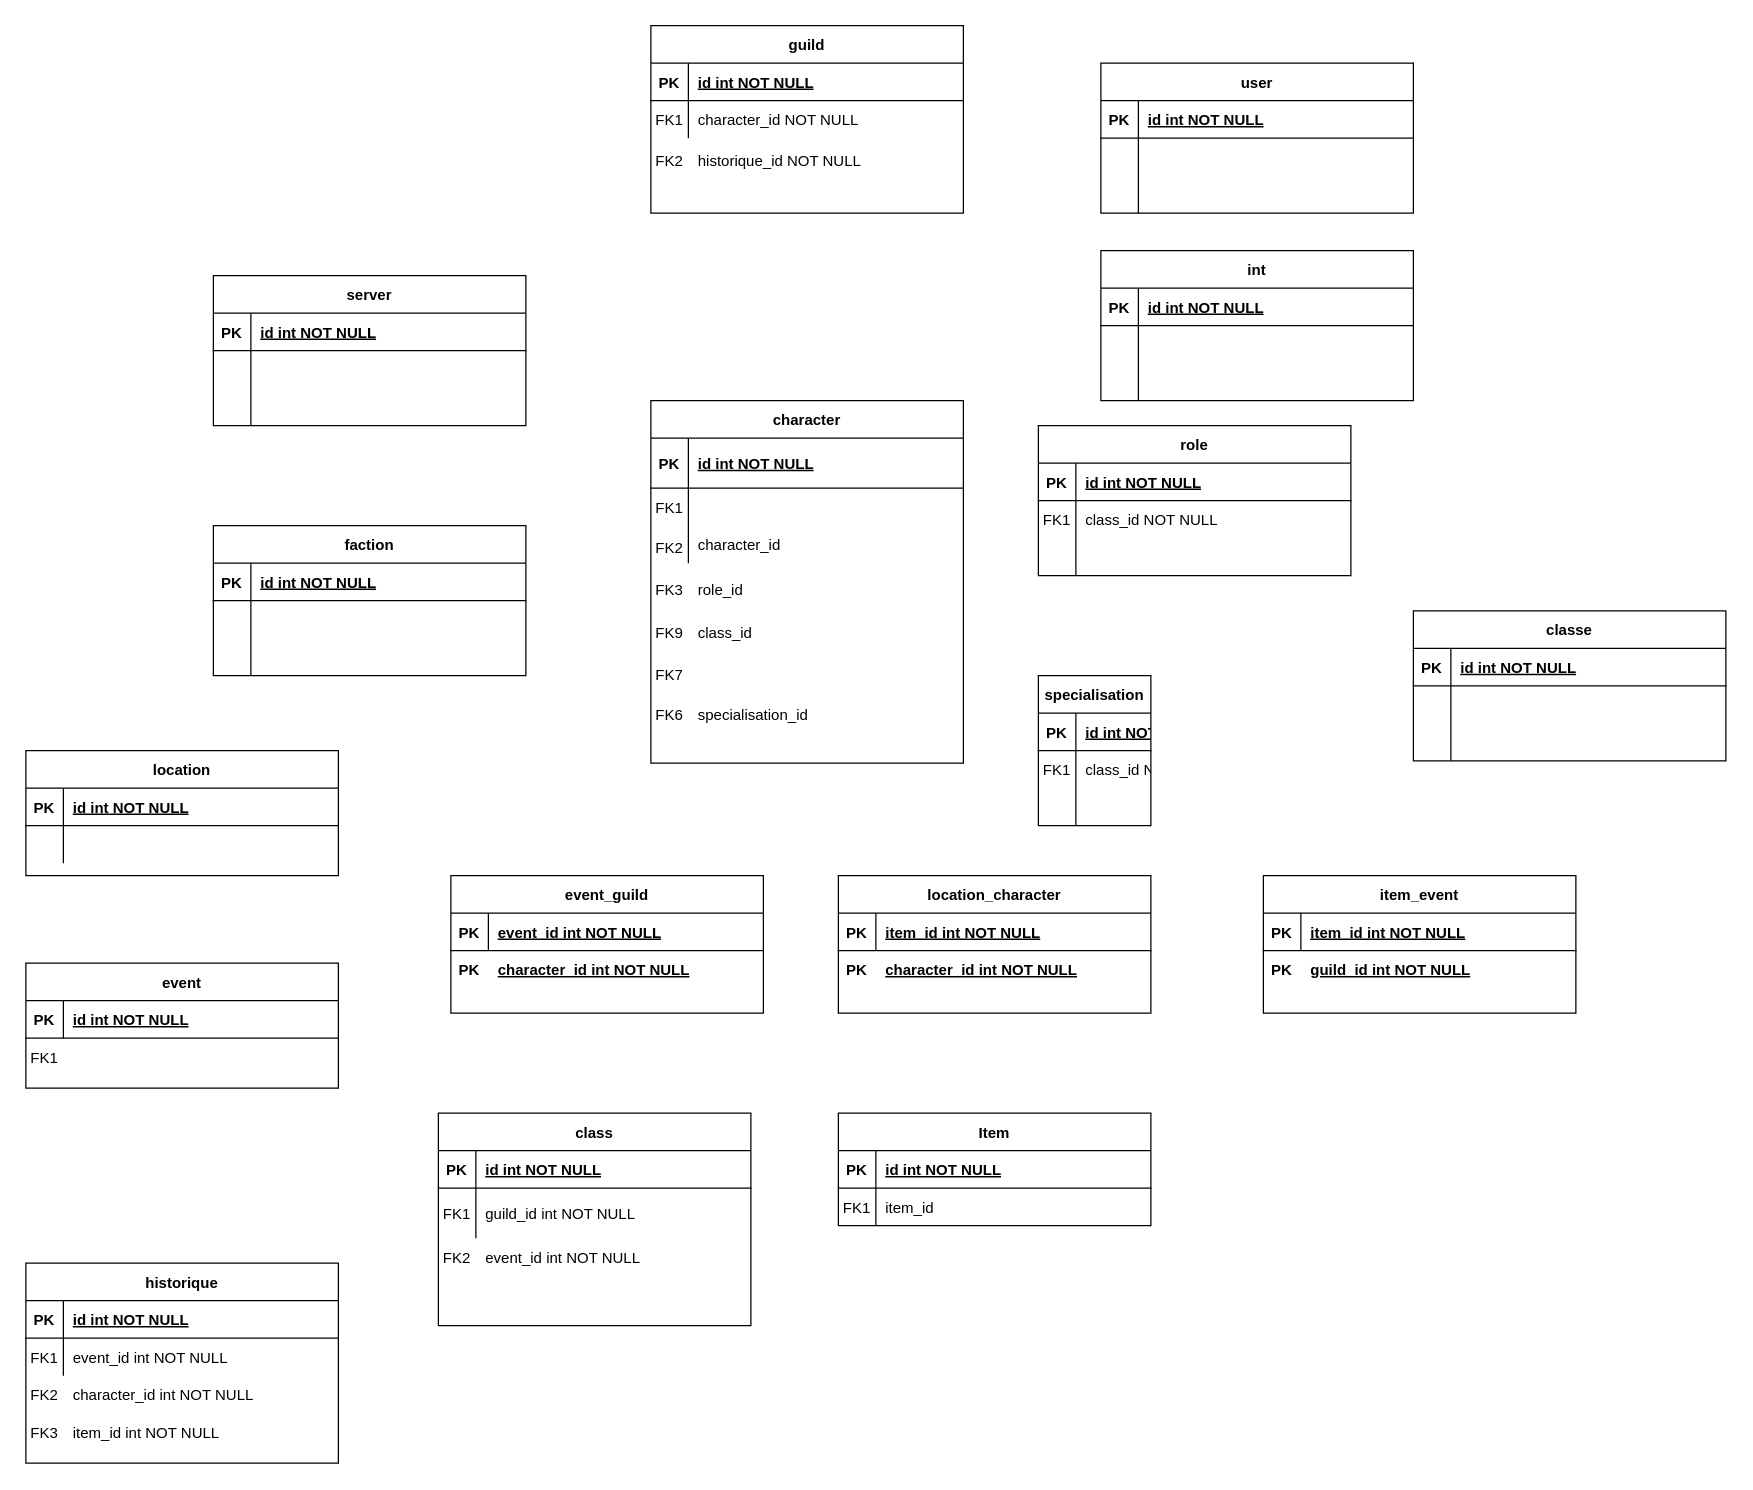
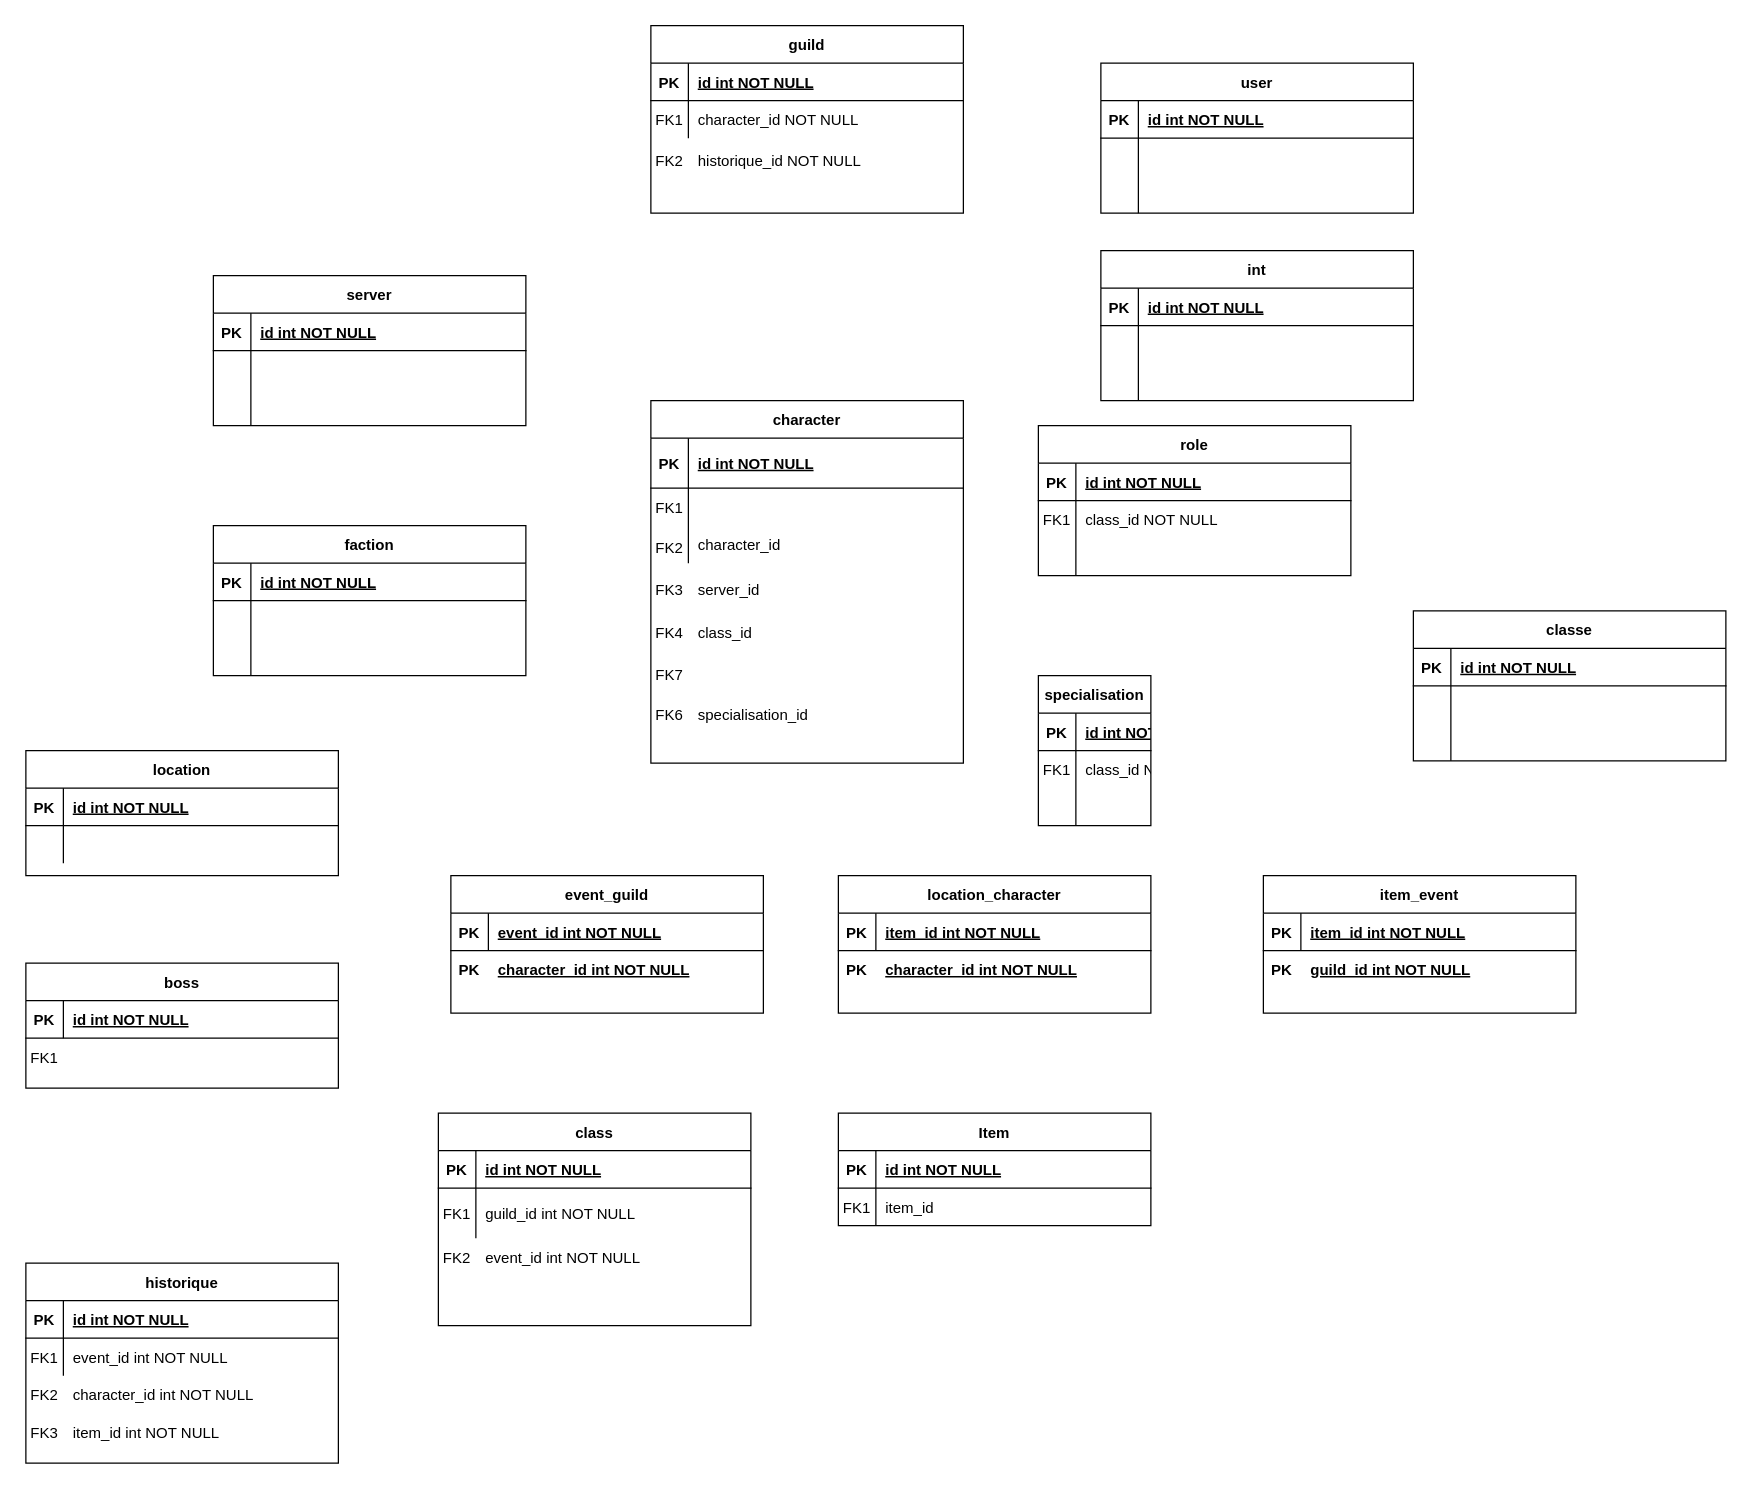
node "role_id": label "role_id" -> "server_id"
node "FK9": label "FK9" -> "FK4"
node "event": label "event" -> "boss"
